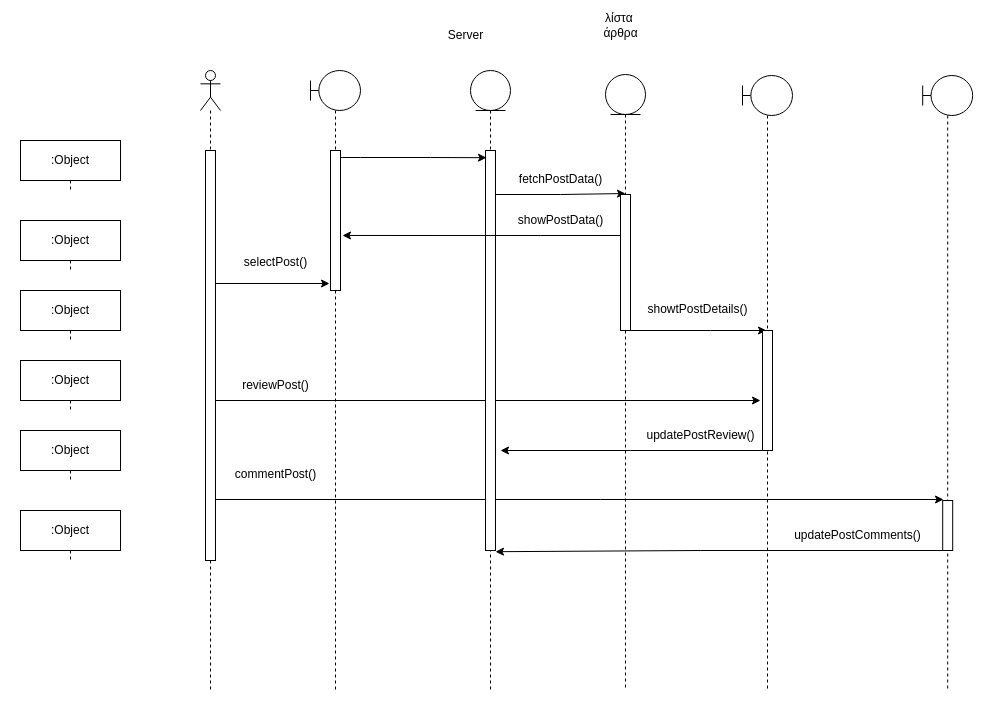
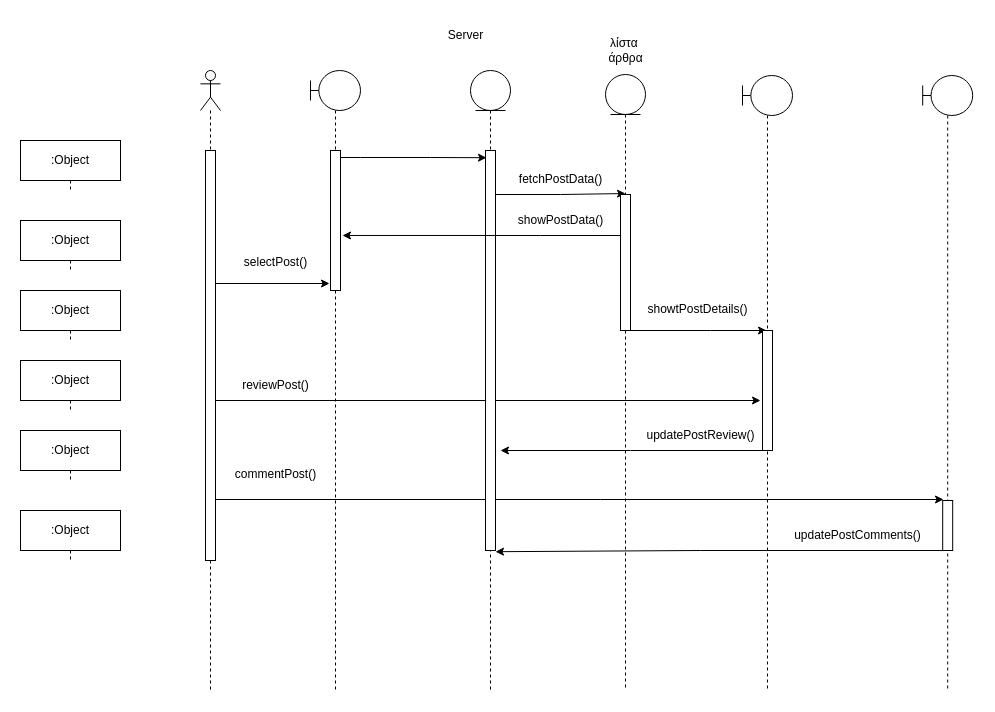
node "λίστα άρθρα": moved (621, 26) -> (626, 51)
